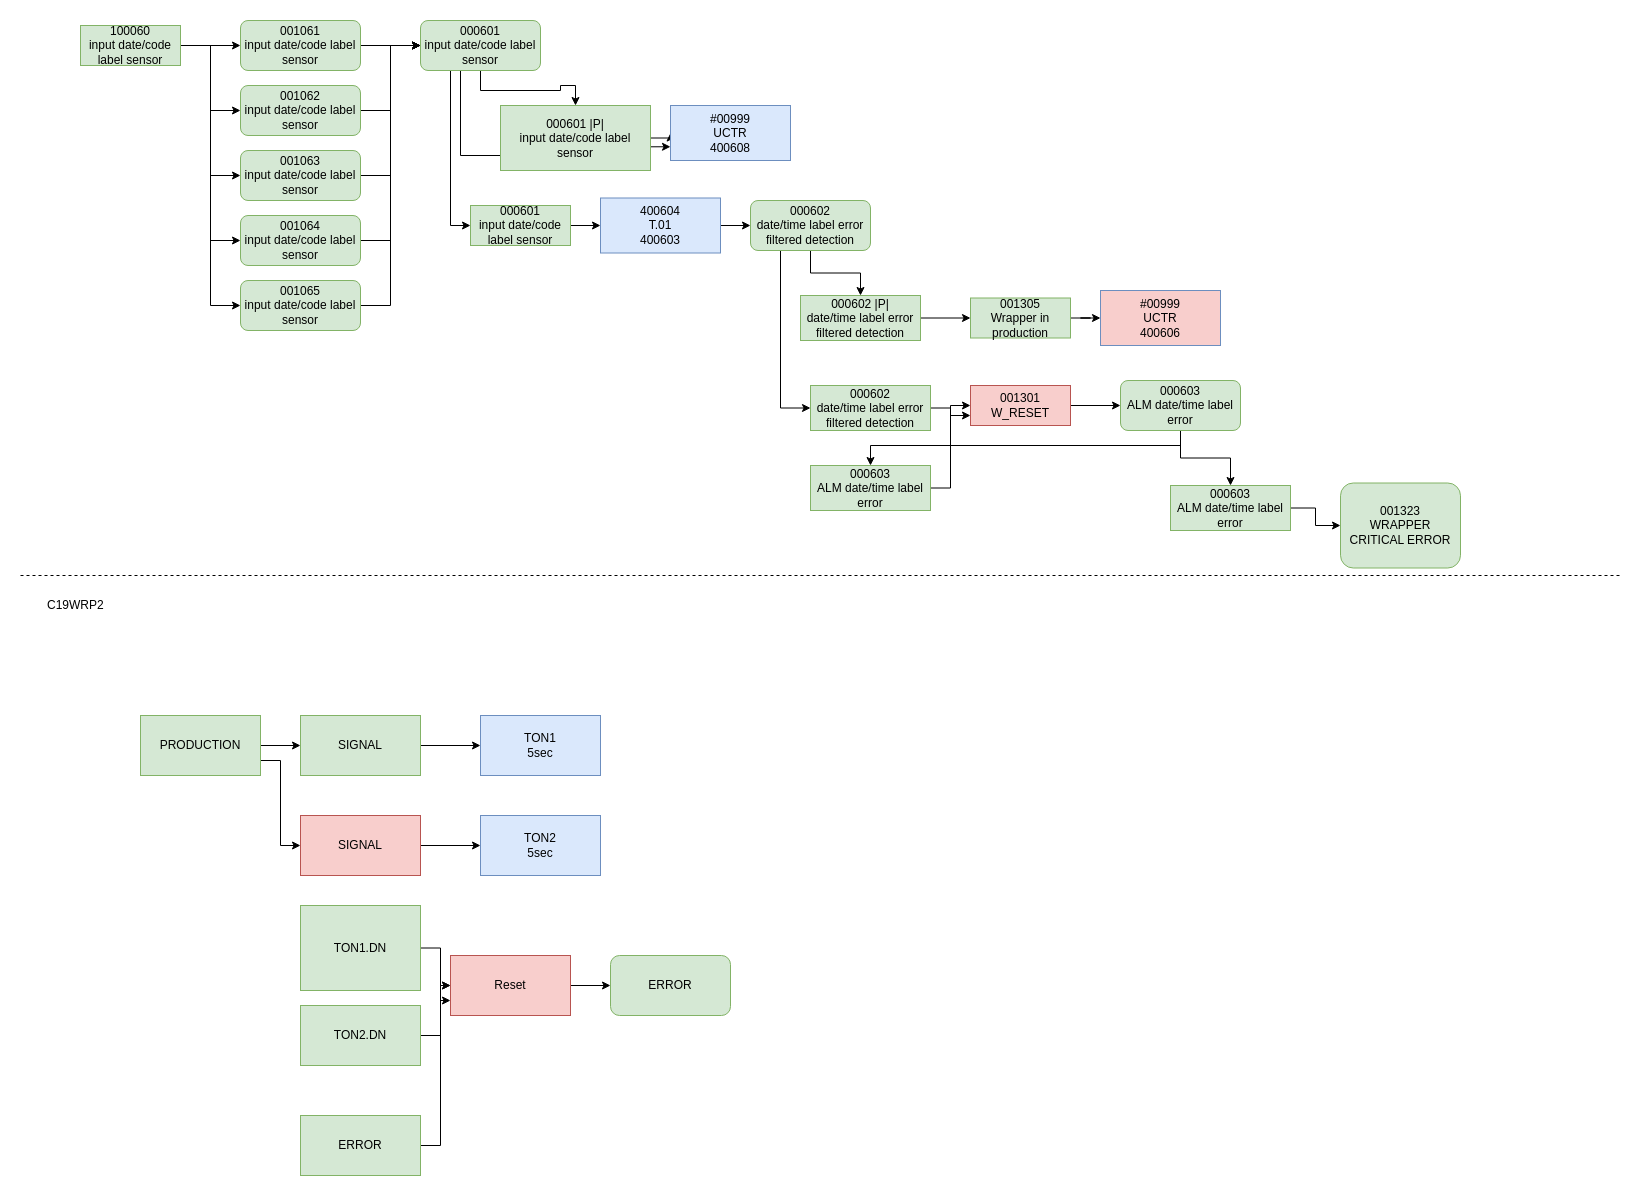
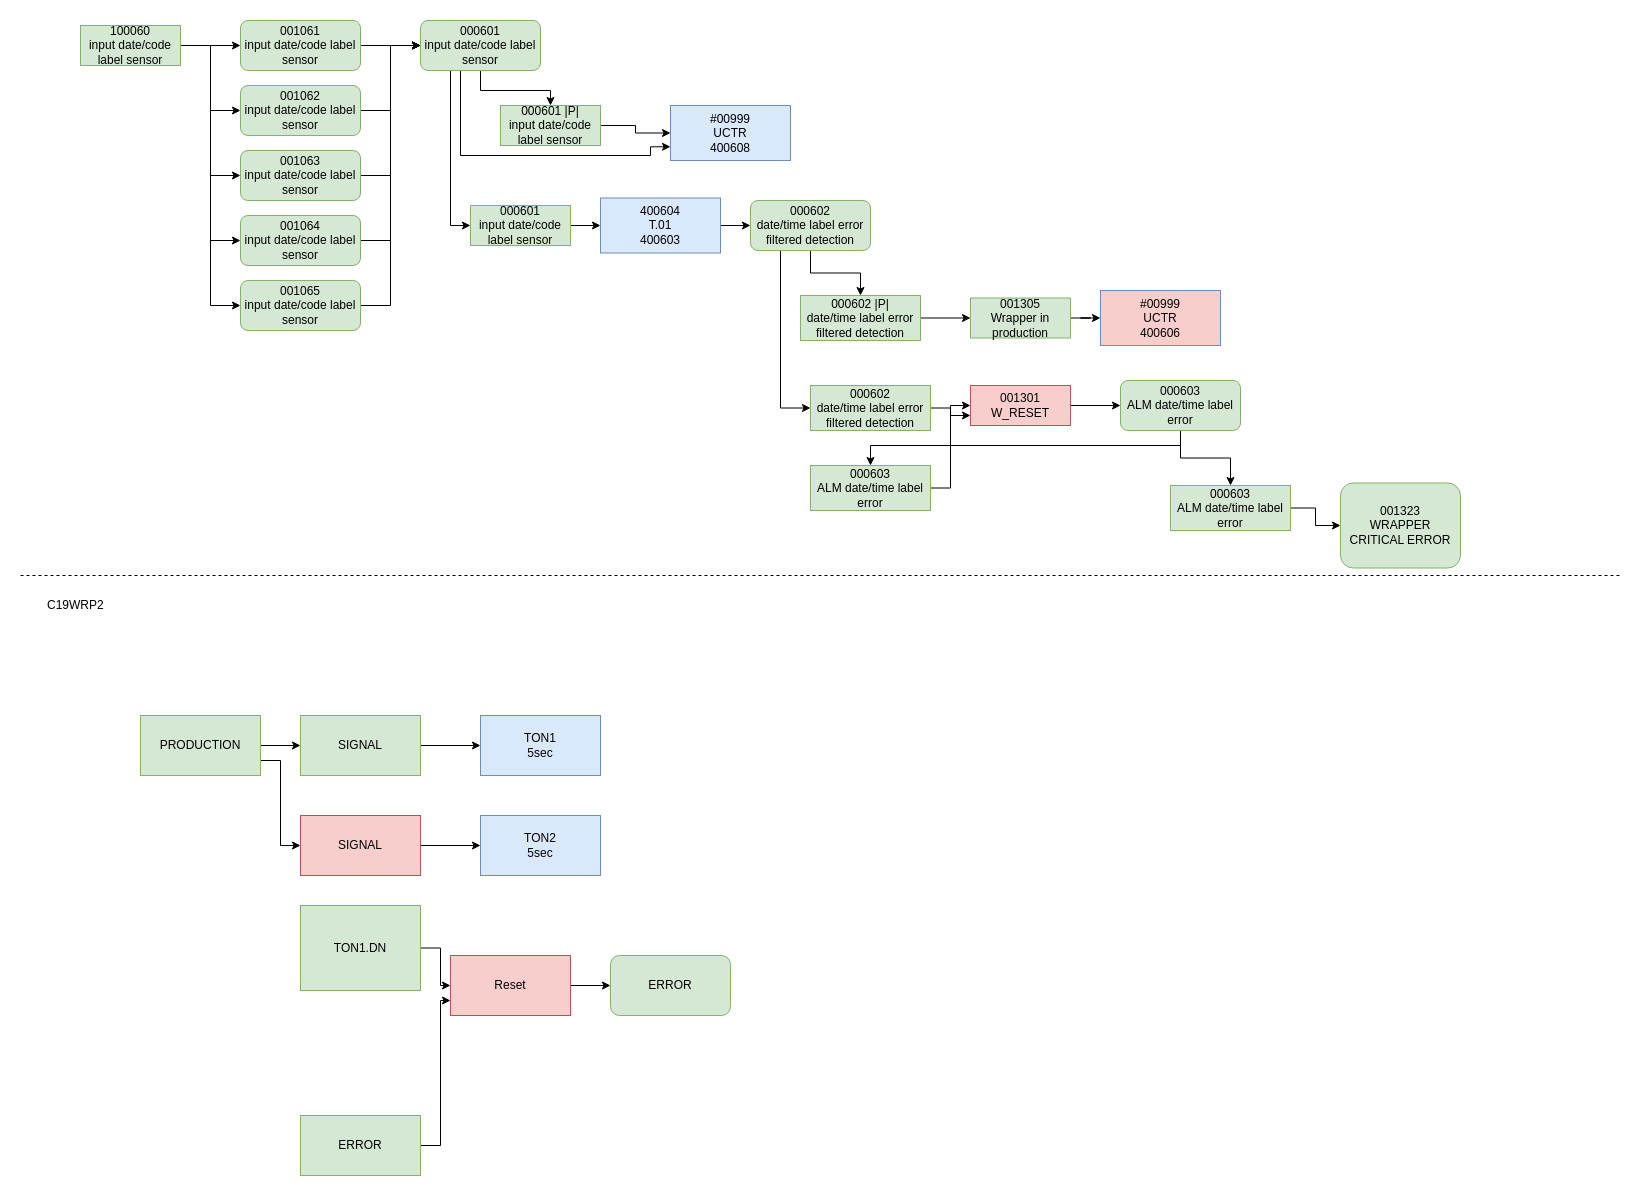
node "000601 |P| input date/code label sensor": size 150x65 -> 100x40
node "TON2.DN": removed
edge "TON2.DN" -> "Reset": removed
